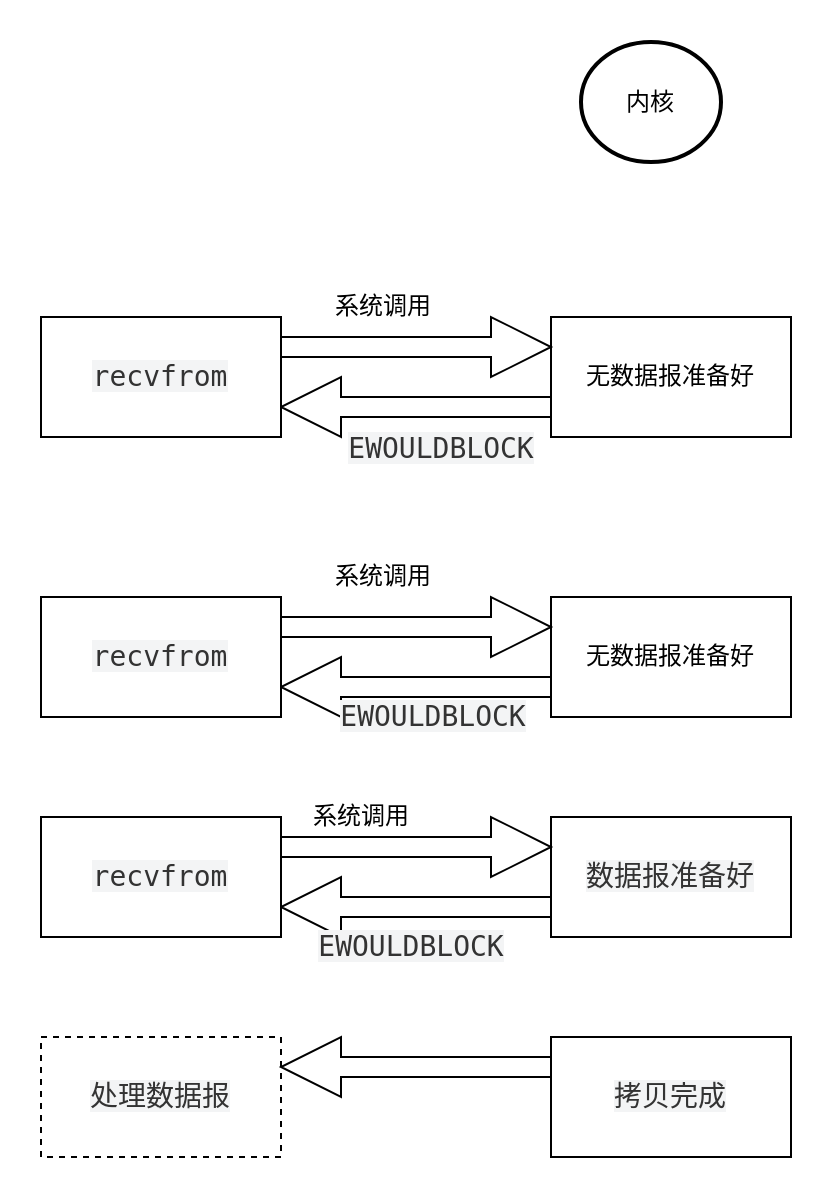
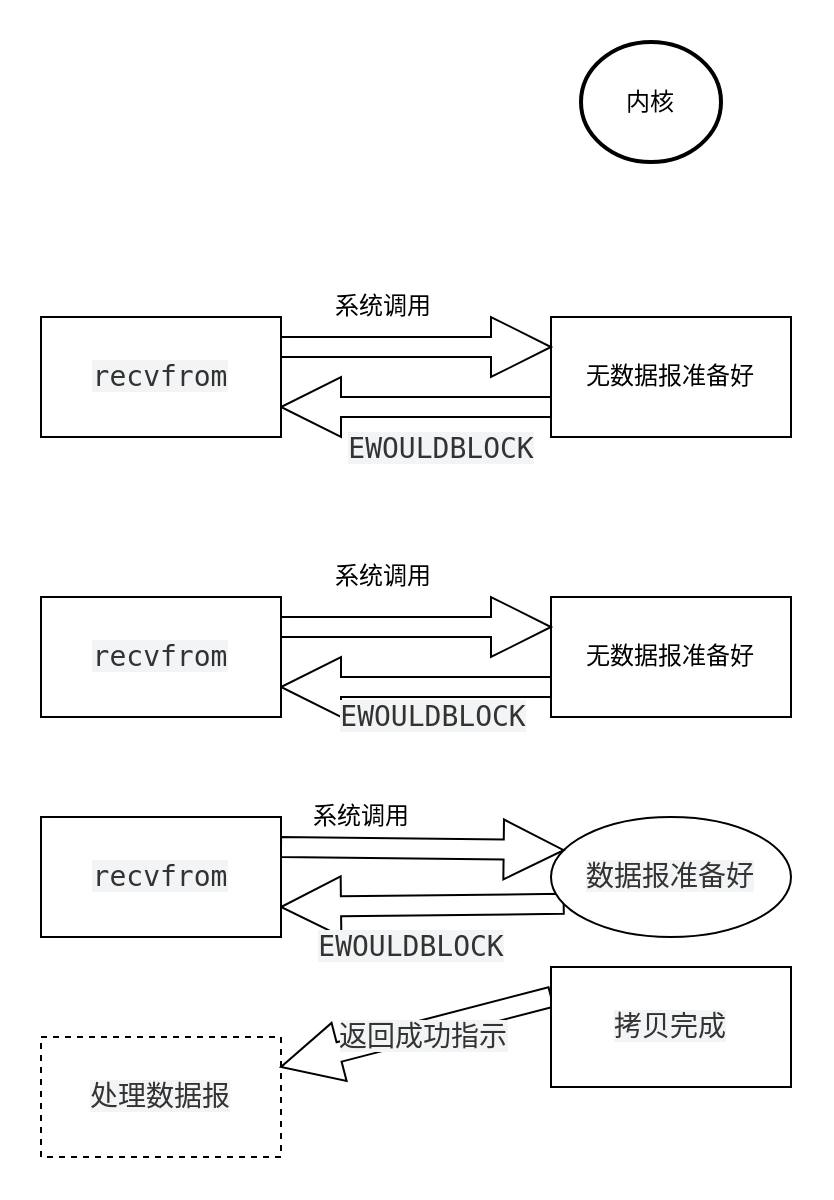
node "数据报准备好": shape rectangle -> ellipse
node "返回成功指示": added
node "拷贝完成": moved (671, 1097) -> (671, 1027)
